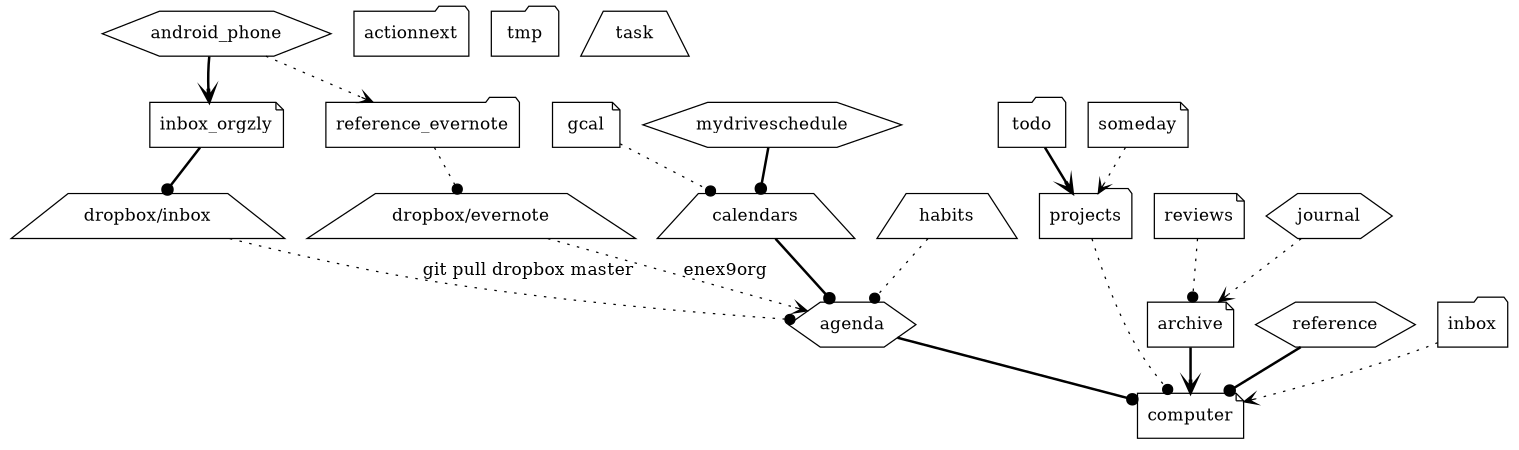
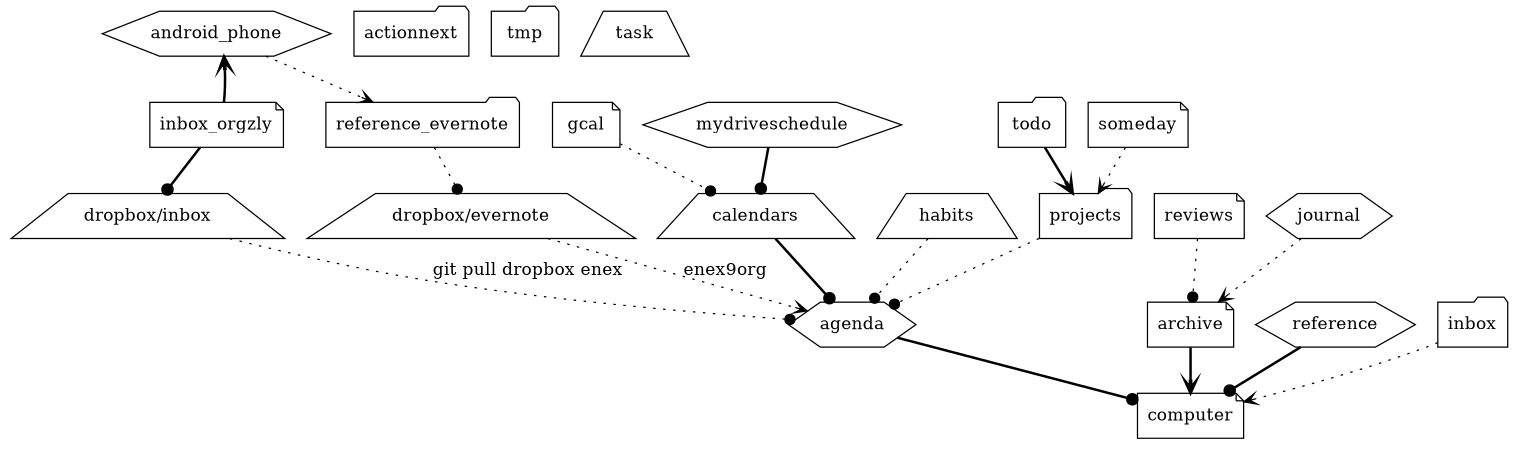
edge "android_phone" -> "inbox_orgzly": reversed
edge "dropbox/inbox" -> "agenda": label "git pull dropbox master" -> "git pull dropbox enex"
edge "projects" -> "computer": now "projects" -> "agenda"
